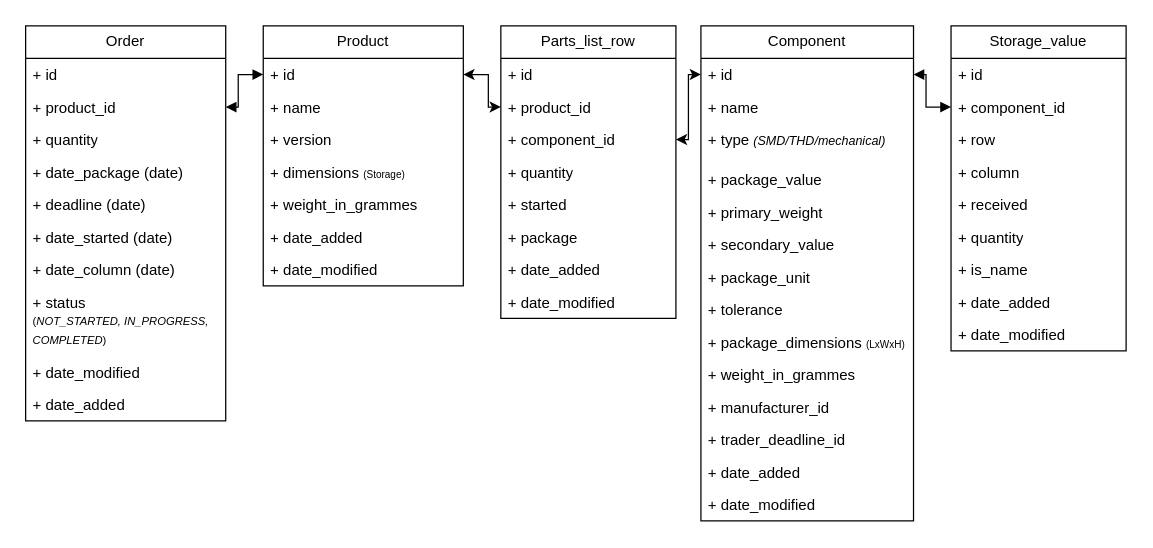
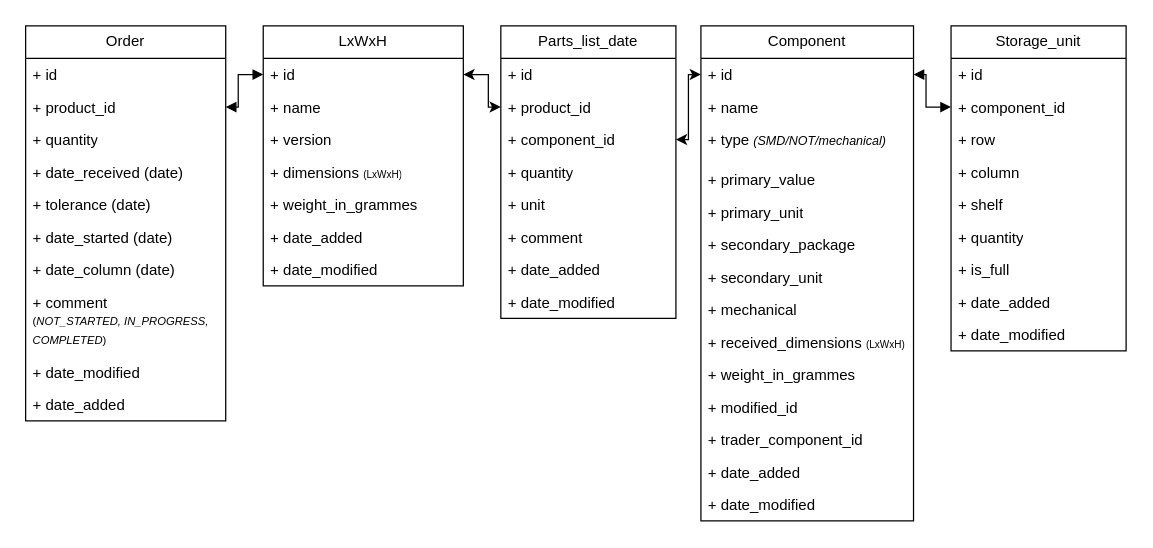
node "Product": label "Product" -> "LxWxH"
node "Parts_list_row": label "Parts_list_row" -> "Parts_list_date"
node "Storage_value": label "Storage_value" -> "Storage_unit"
node "+ type (SMD/THD/mechanical)": label "+ type (SMD/THD/mechanical)" -> "+ type (SMD/NOT/mechanical)"
node "+ date_package (date)": label "+ date_package (date)" -> "+ date_received (date)"
node "+ dimensions (Storage)": label "+ dimensions (Storage)" -> "+ dimensions (LxWxH)"
node "+ package_value": label "+ package_value" -> "+ primary_value"
node "+ deadline (date)": label "+ deadline (date)" -> "+ tolerance (date)"
node "+ started": label "+ started" -> "+ unit"
node "+ received": label "+ received" -> "+ shelf"
node "+ primary_weight": label "+ primary_weight" -> "+ primary_unit"
node "+ package": label "+ package" -> "+ comment"
node "+ secondary_value": label "+ secondary_value" -> "+ secondary_package"
node "+ is_name": label "+ is_name" -> "+ is_full"
node "+ package_unit": label "+ package_unit" -> "+ secondary_unit"
node "+ tolerance": label "+ tolerance" -> "+ mechanical"
node "+ status (NOT_STARTED, IN_PROGRESS, COMPLETED)": label "+ status (NOT_STARTED, IN_PROGRESS, COMPLETED)" -> "+ comment (NOT_STARTED, IN_PROGRESS, COMPLETED)"
node "+ package_dimensions (LxWxH)": label "+ package_dimensions (LxWxH)" -> "+ received_dimensions (LxWxH)"
node "+ manufacturer_id": label "+ manufacturer_id" -> "+ modified_id"
node "+ trader_deadline_id": label "+ trader_deadline_id" -> "+ trader_component_id"
